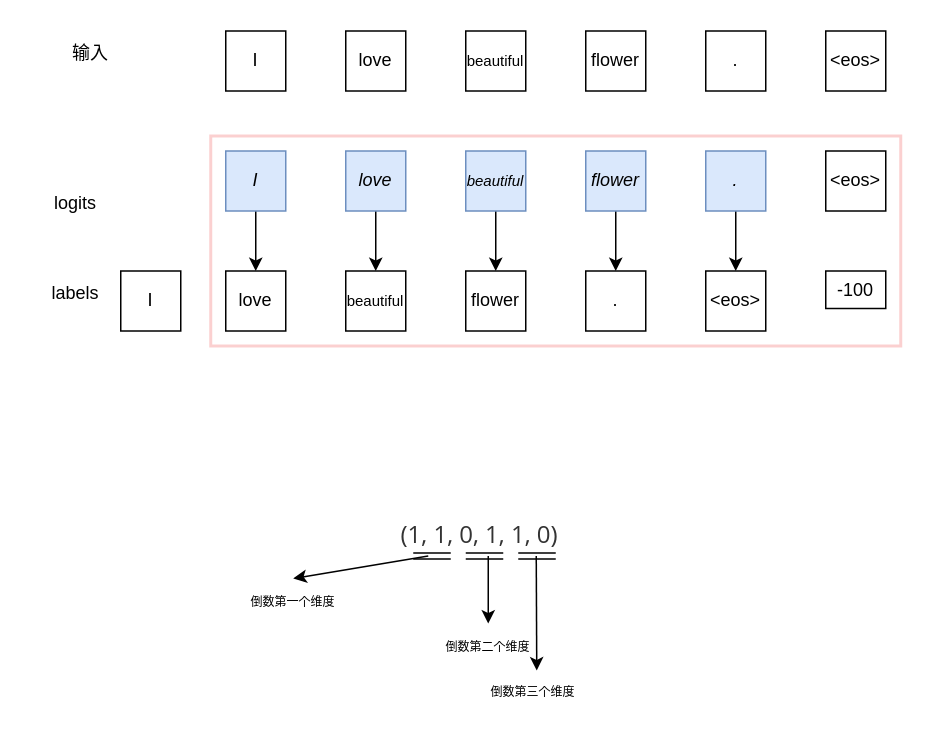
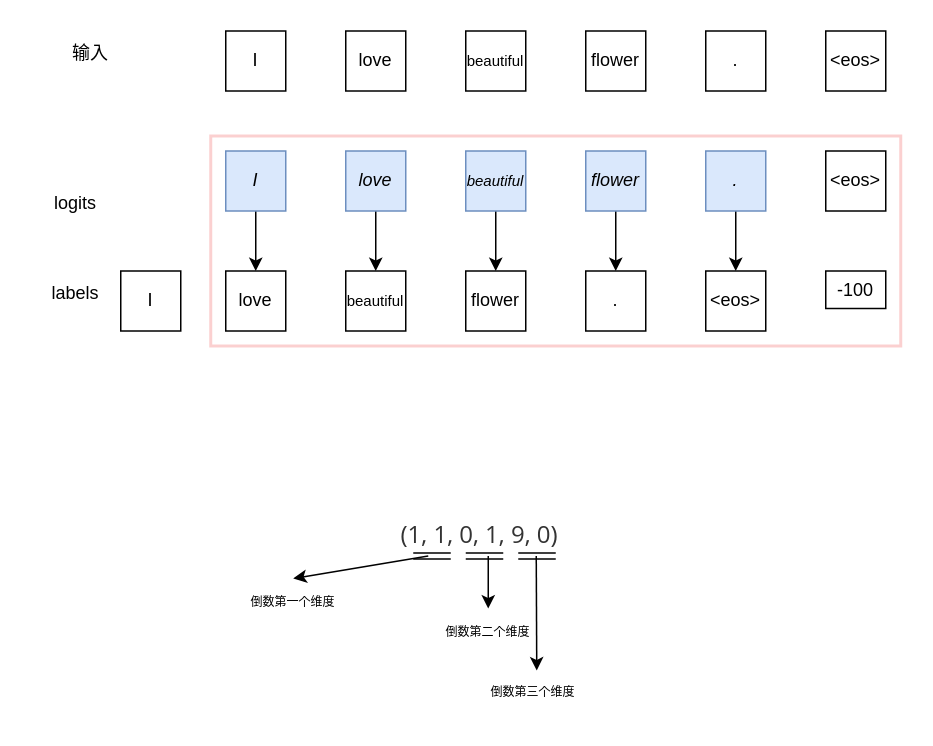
node "(1, 1, 0, 1, 1, 0)": label "(1, 1, 0, 1, 1, 0)" -> "(1, 1, 0, 1, 9, 0)"
node "倒数第二个维度": moved (488, 646) -> (488, 631)
